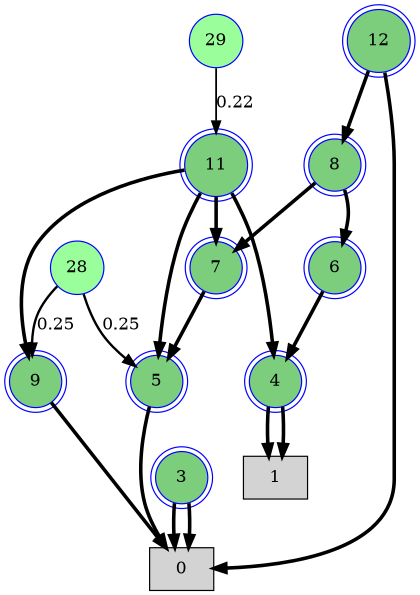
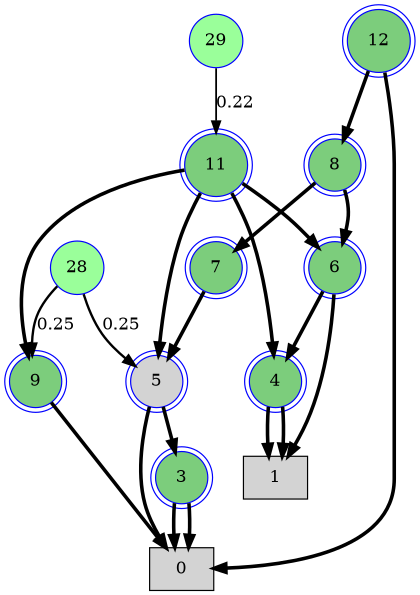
edge "11" -> "7": now "11" -> "6"
edge "6" -> "1": added
node "5": fillcolor palegreen3 -> lightgrey
edge "5" -> "3": added
